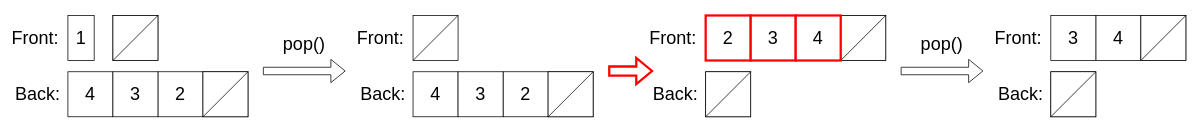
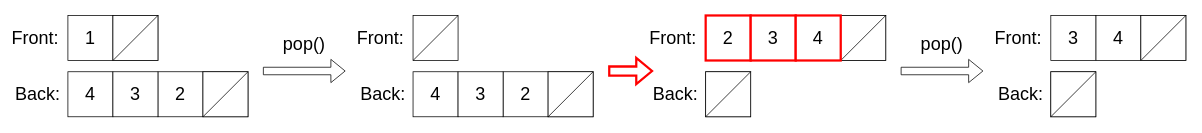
node "1": size 26x45 -> 45x45
